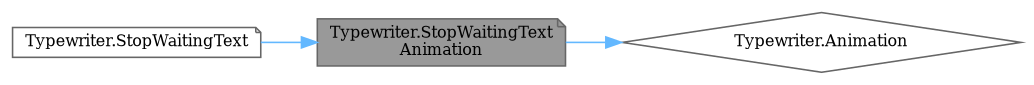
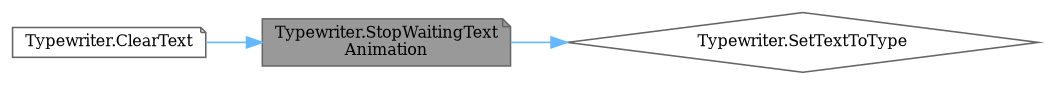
node "Typewriter.StopWaitingText": label "Typewriter.StopWaitingText" -> "Typewriter.ClearText"
node "Typewriter.Animation": label "Typewriter.Animation" -> "Typewriter.SetTextToType"
